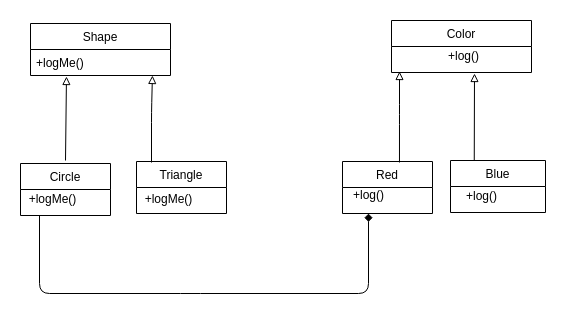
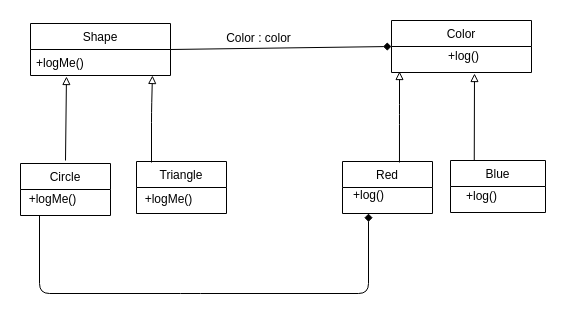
node "Color : color": added
edge "Shape" -> "Color": added
